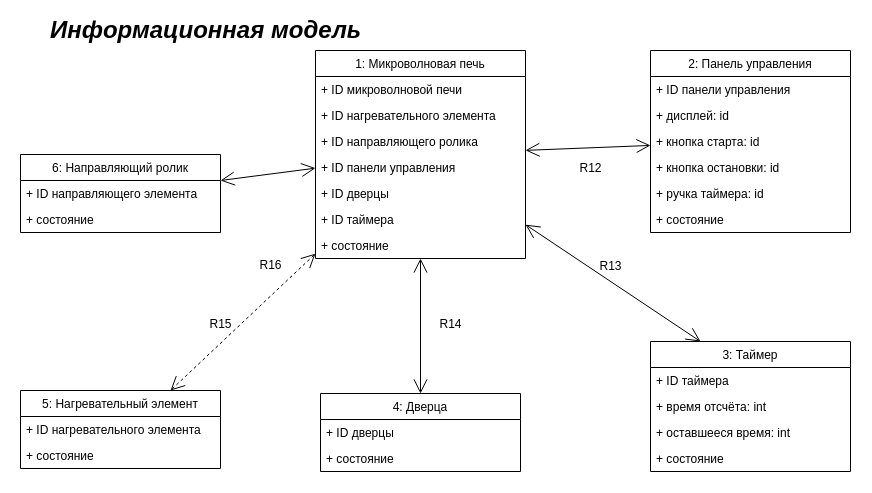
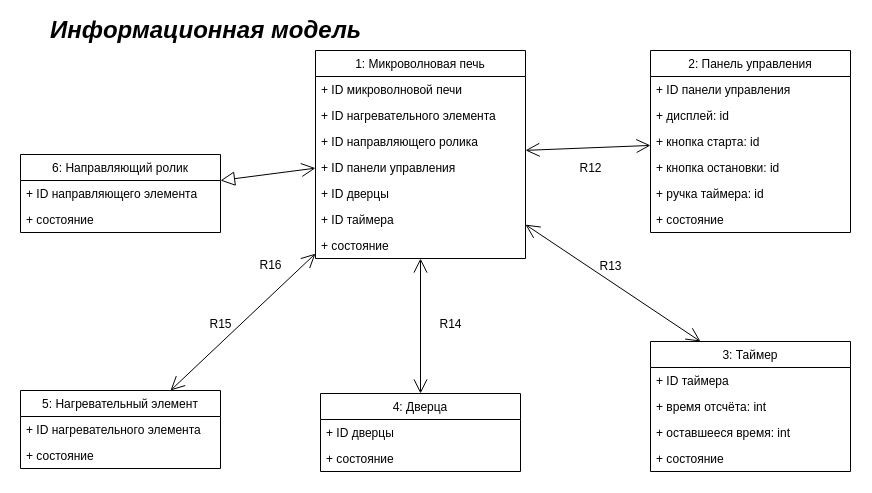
edge "1: Микроволновая печь" -- "6: Направляющий ролик": arrowhead open -> block
edge "1: Микроволновая печь" -- "5: Нагревательный элемент": style dashed -> solid
